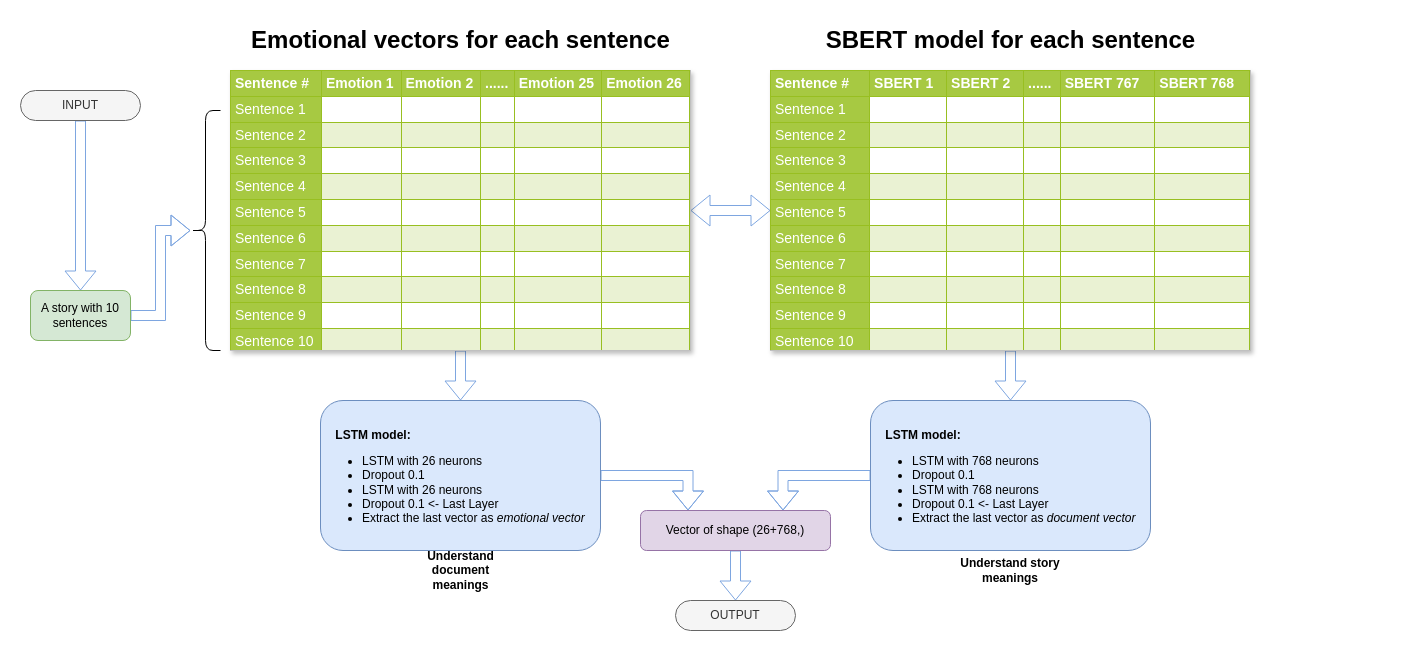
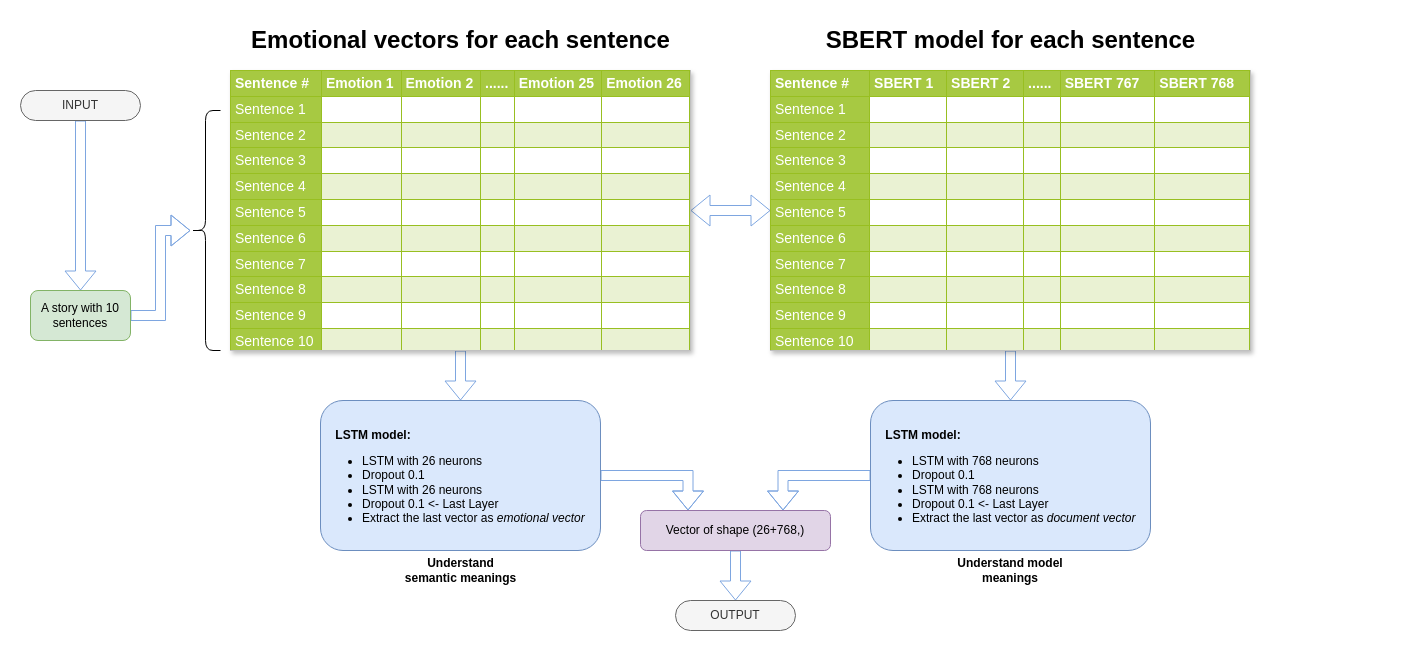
node "Understand document meanings": label "Understand document meanings" -> "Understand semantic meanings"
node "Understand story meanings": label "Understand story meanings" -> "Understand model meanings"
